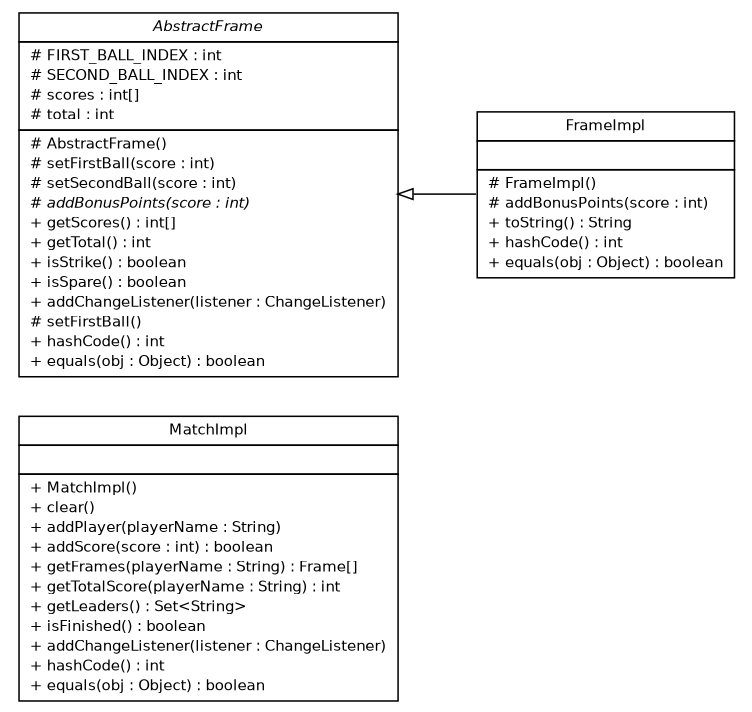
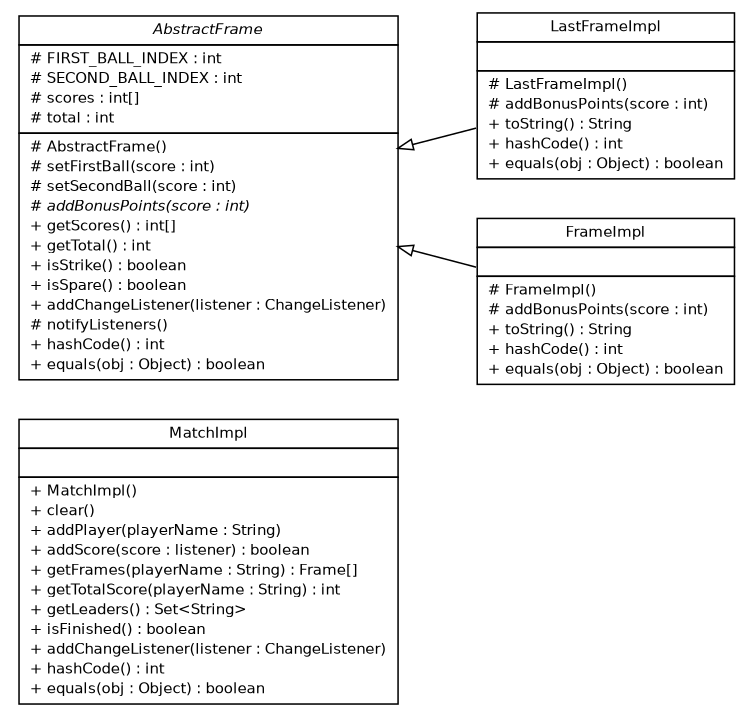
node "LastFrameImpl": added
node "AbstractFrame": text "# setFirstBall()" -> "# notifyListeners()"
node "MatchImpl": text "+ addScore(score : int) : boolean" -> "+ addScore(score : listener) : boolean"
